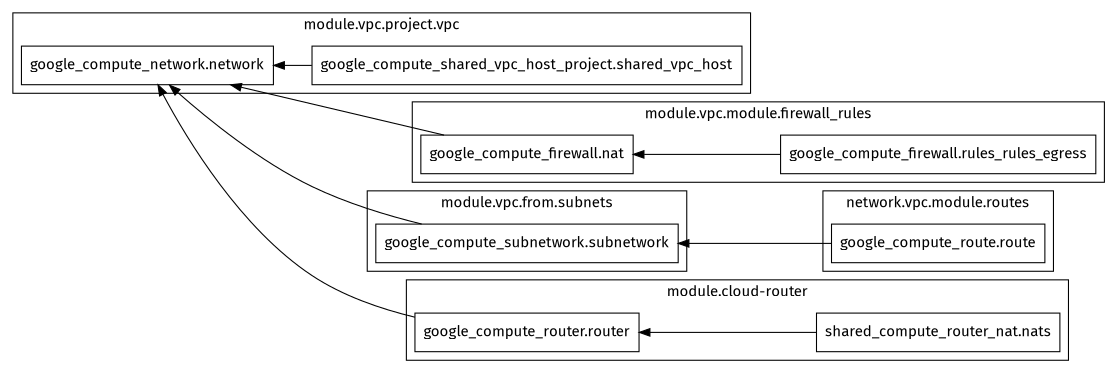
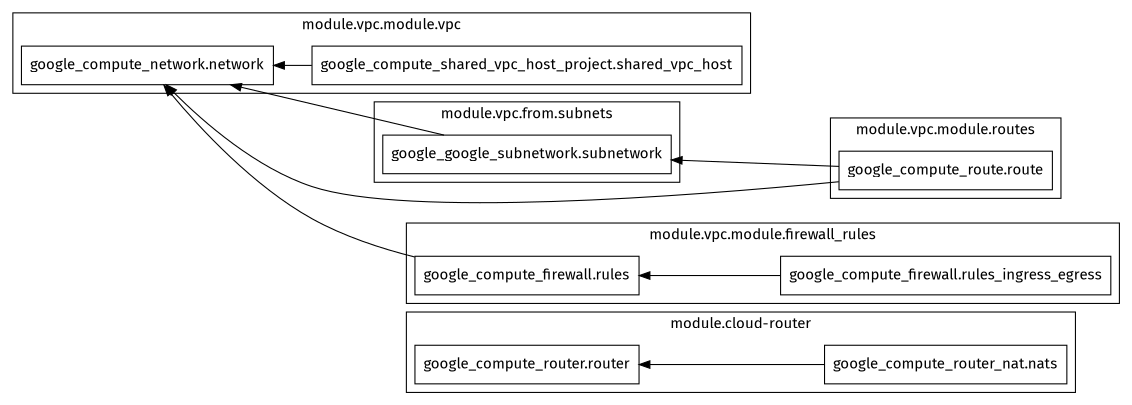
cluster "module.vpc.project.vpc": label "module.vpc.project.vpc" -> "module.vpc.module.vpc"
node "google_compute_firewall.nat": label "google_compute_firewall.nat" -> "google_compute_firewall.rules"
node "google_compute_firewall.rules_rules_egress": label "google_compute_firewall.rules_rules_egress" -> "google_compute_firewall.rules_ingress_egress"
cluster "network.vpc.module.routes": label "network.vpc.module.routes" -> "module.vpc.module.routes"
edge "google_compute_router.router" -> "google_compute_network.network": now "google_compute_route.route" -> "google_compute_network.network"
node "google_compute_subnetwork.subnetwork": label "google_compute_subnetwork.subnetwork" -> "google_google_subnetwork.subnetwork"
node "shared_compute_router_nat.nats": label "shared_compute_router_nat.nats" -> "google_compute_router_nat.nats"
